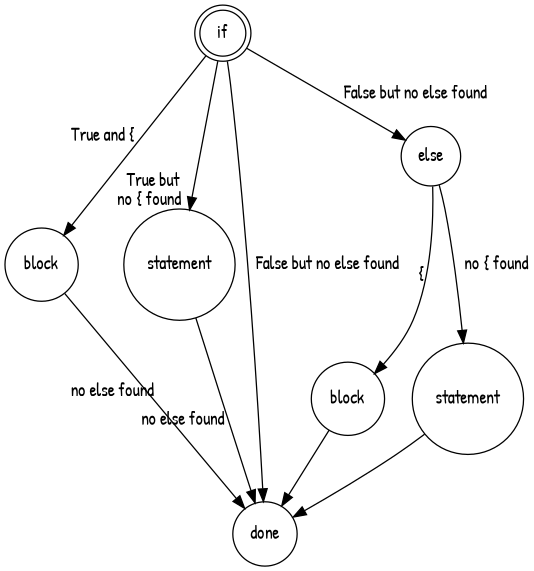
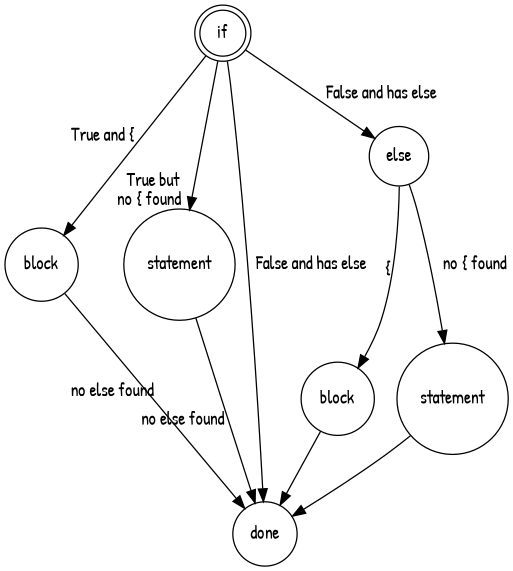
edge "if" -> "else": label " False but no else found" -> " False and has else"
edge "if" -> "done": label " False but no else found" -> " False and has else"
